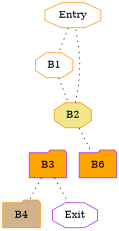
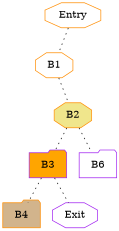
edge "Entry" -- "B2": now "B3" -- "B2"
node "B6": fillcolor orange -> white
